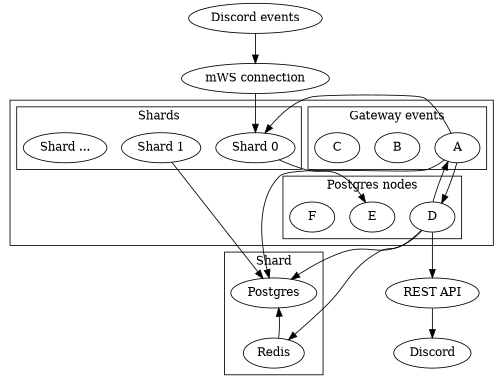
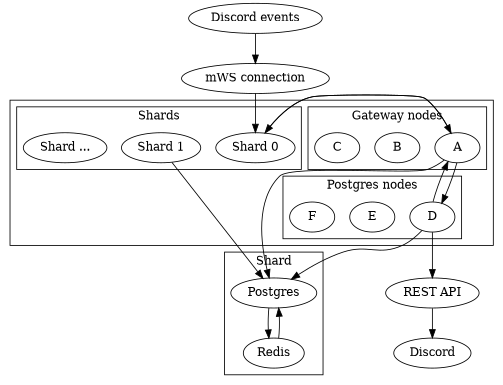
cluster "Gateway events": label "Gateway events" -> "Gateway nodes"
edge "Shard 0" -> "E": now "Shard 0" -> "A"
edge "D" -> "Redis": now "Postgres" -> "Redis"
